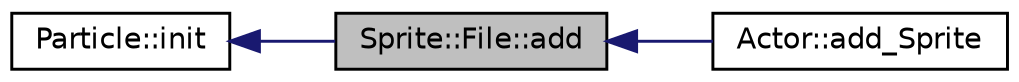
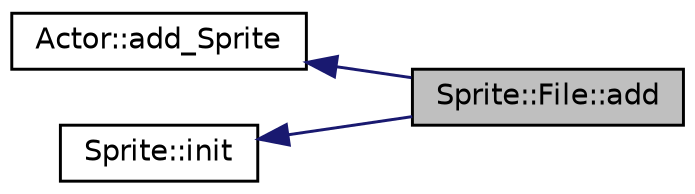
node "Particle::init": label "Particle::init" -> "Sprite::init"
edge "Actor::add_Sprite" -> "Sprite::File::add": reversed
